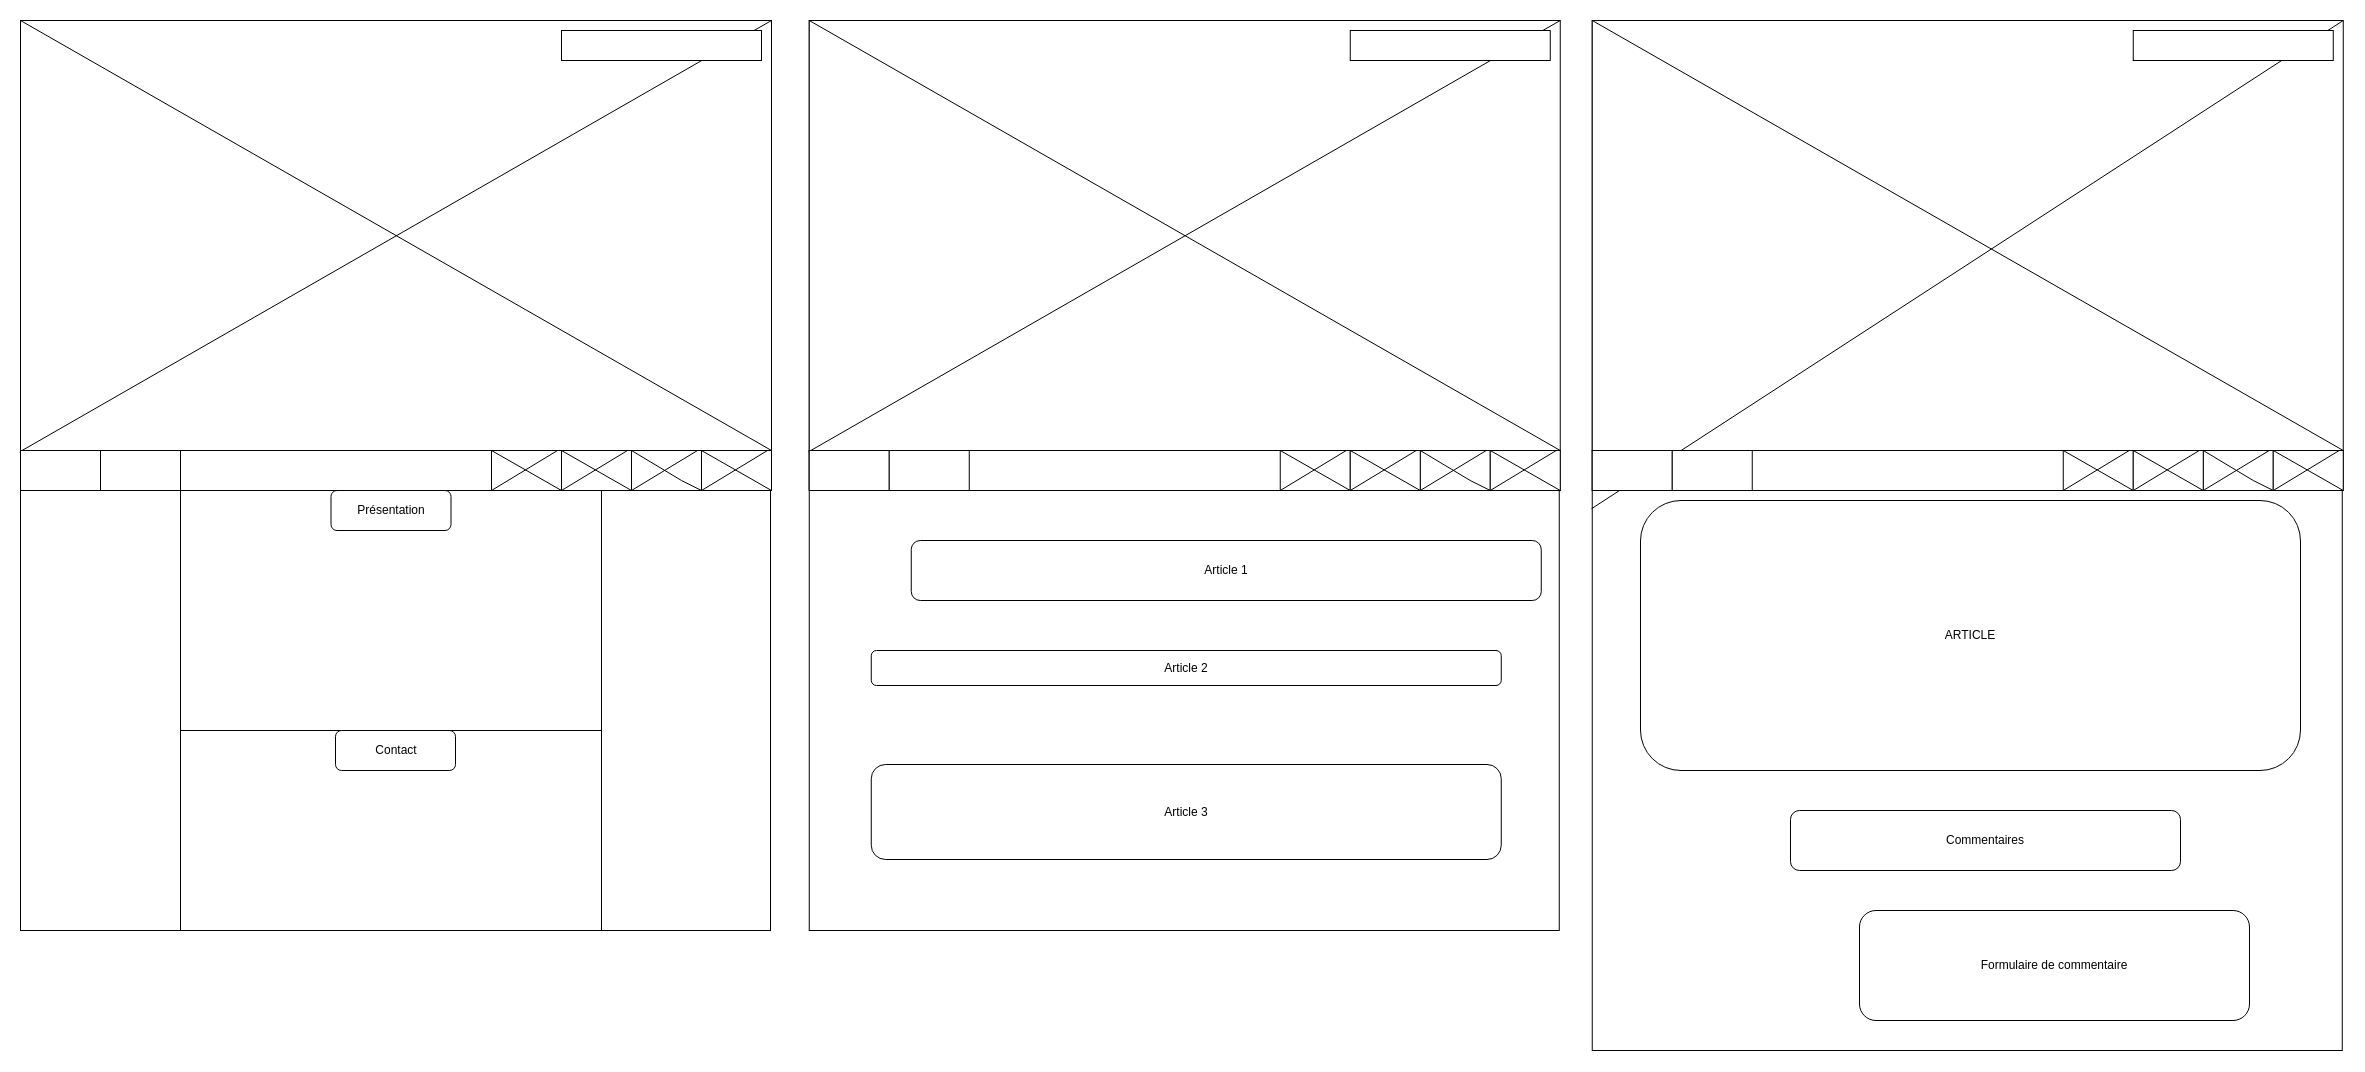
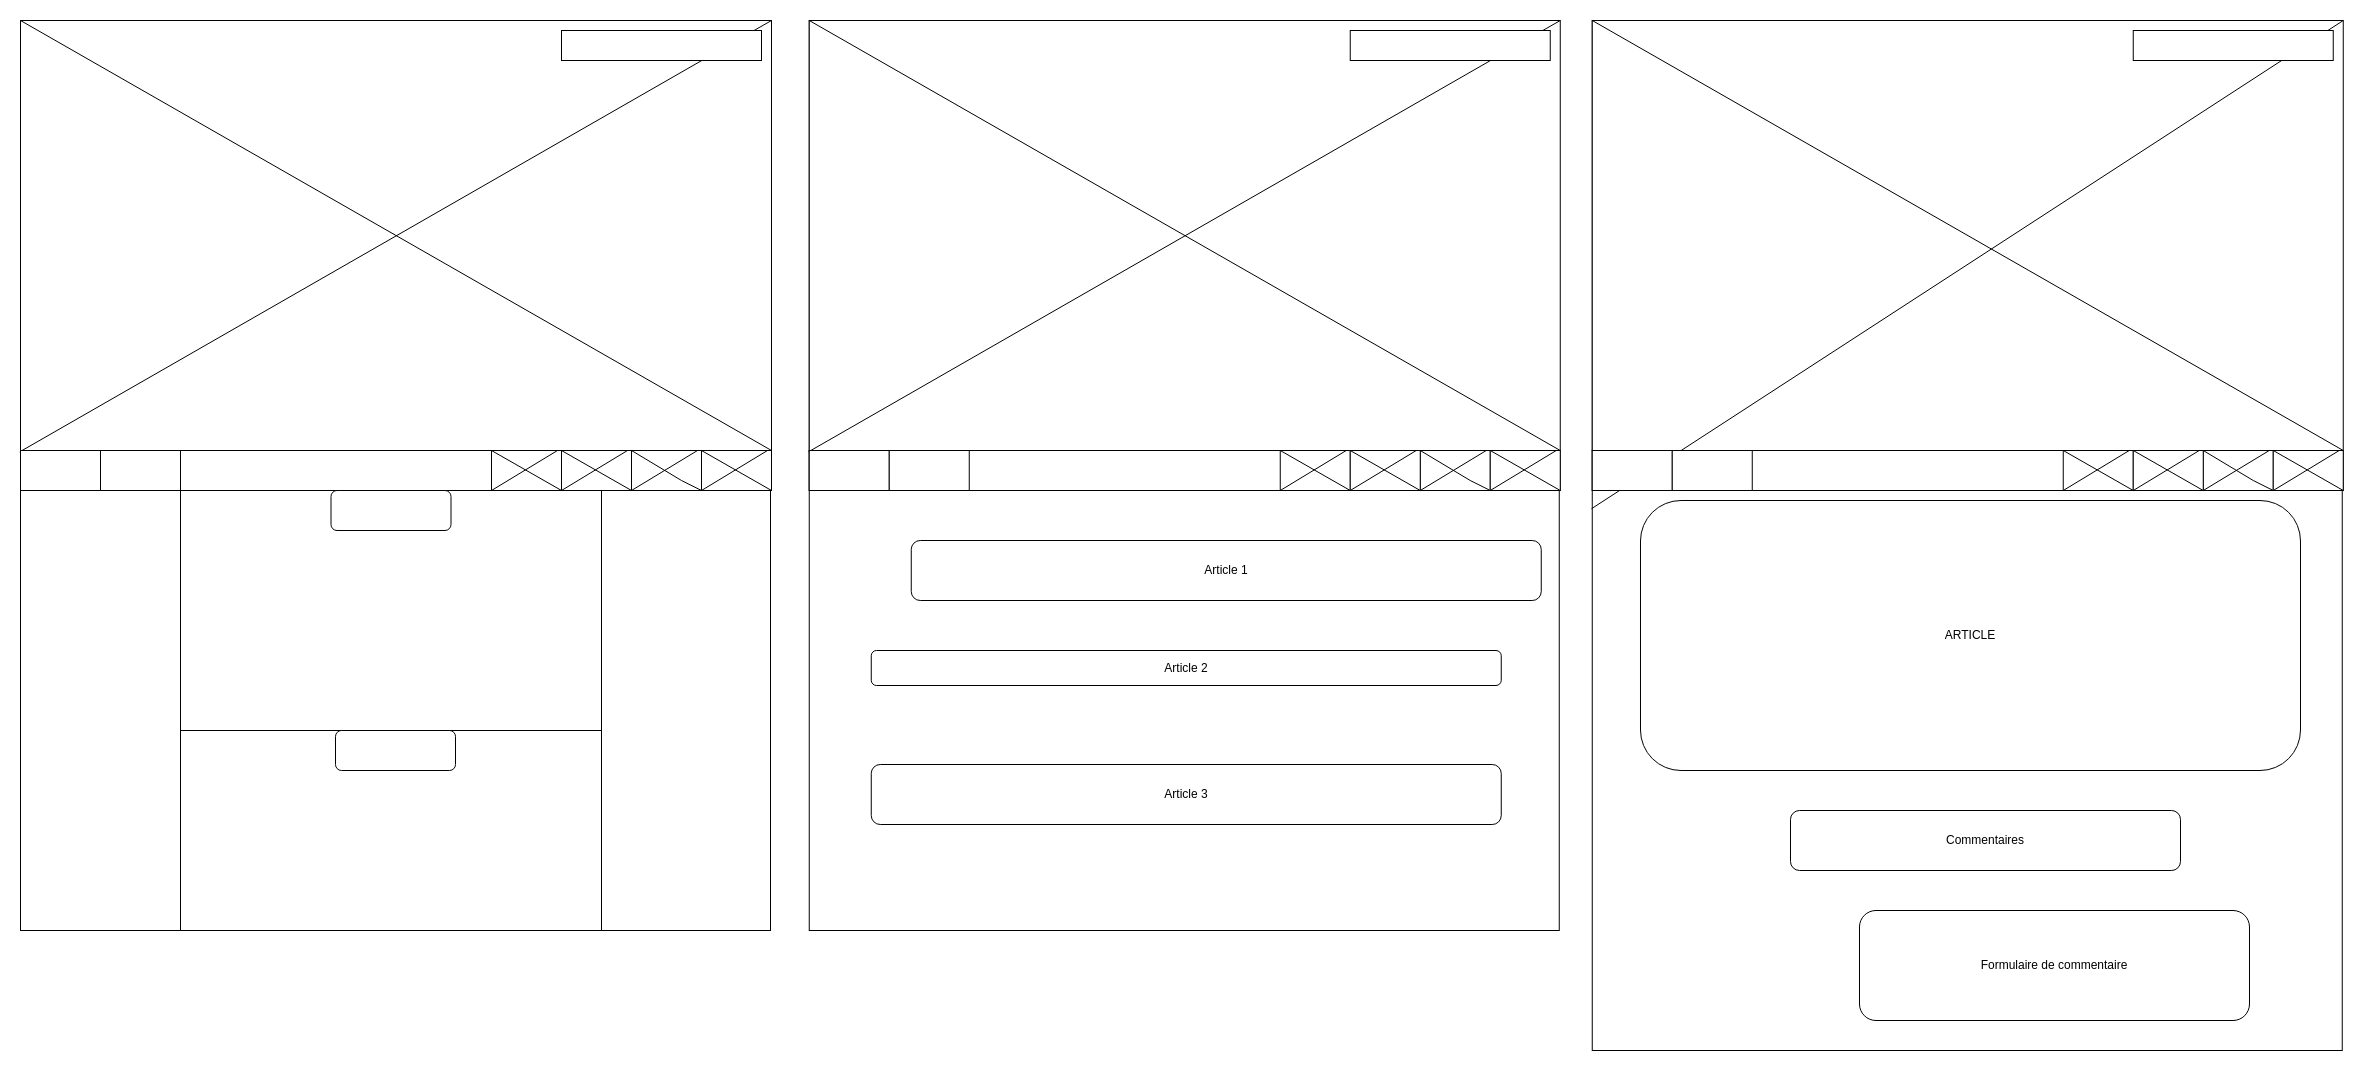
node "Présentation": removed
node "Contact": removed
node "Article 3": size 630x95 -> 630x60
